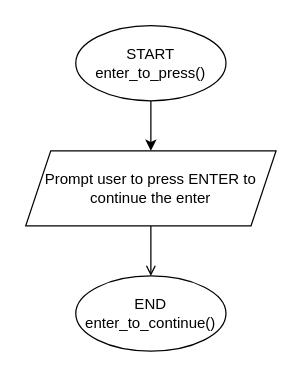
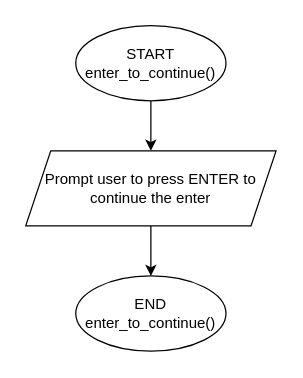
node "START enter_to_press()": label "START enter_to_press()" -> "START enter_to_continue()"
edge "Prompt user to press ENTER to continue the enter" -> "END enter_to_continue()": arrowhead open -> classic
